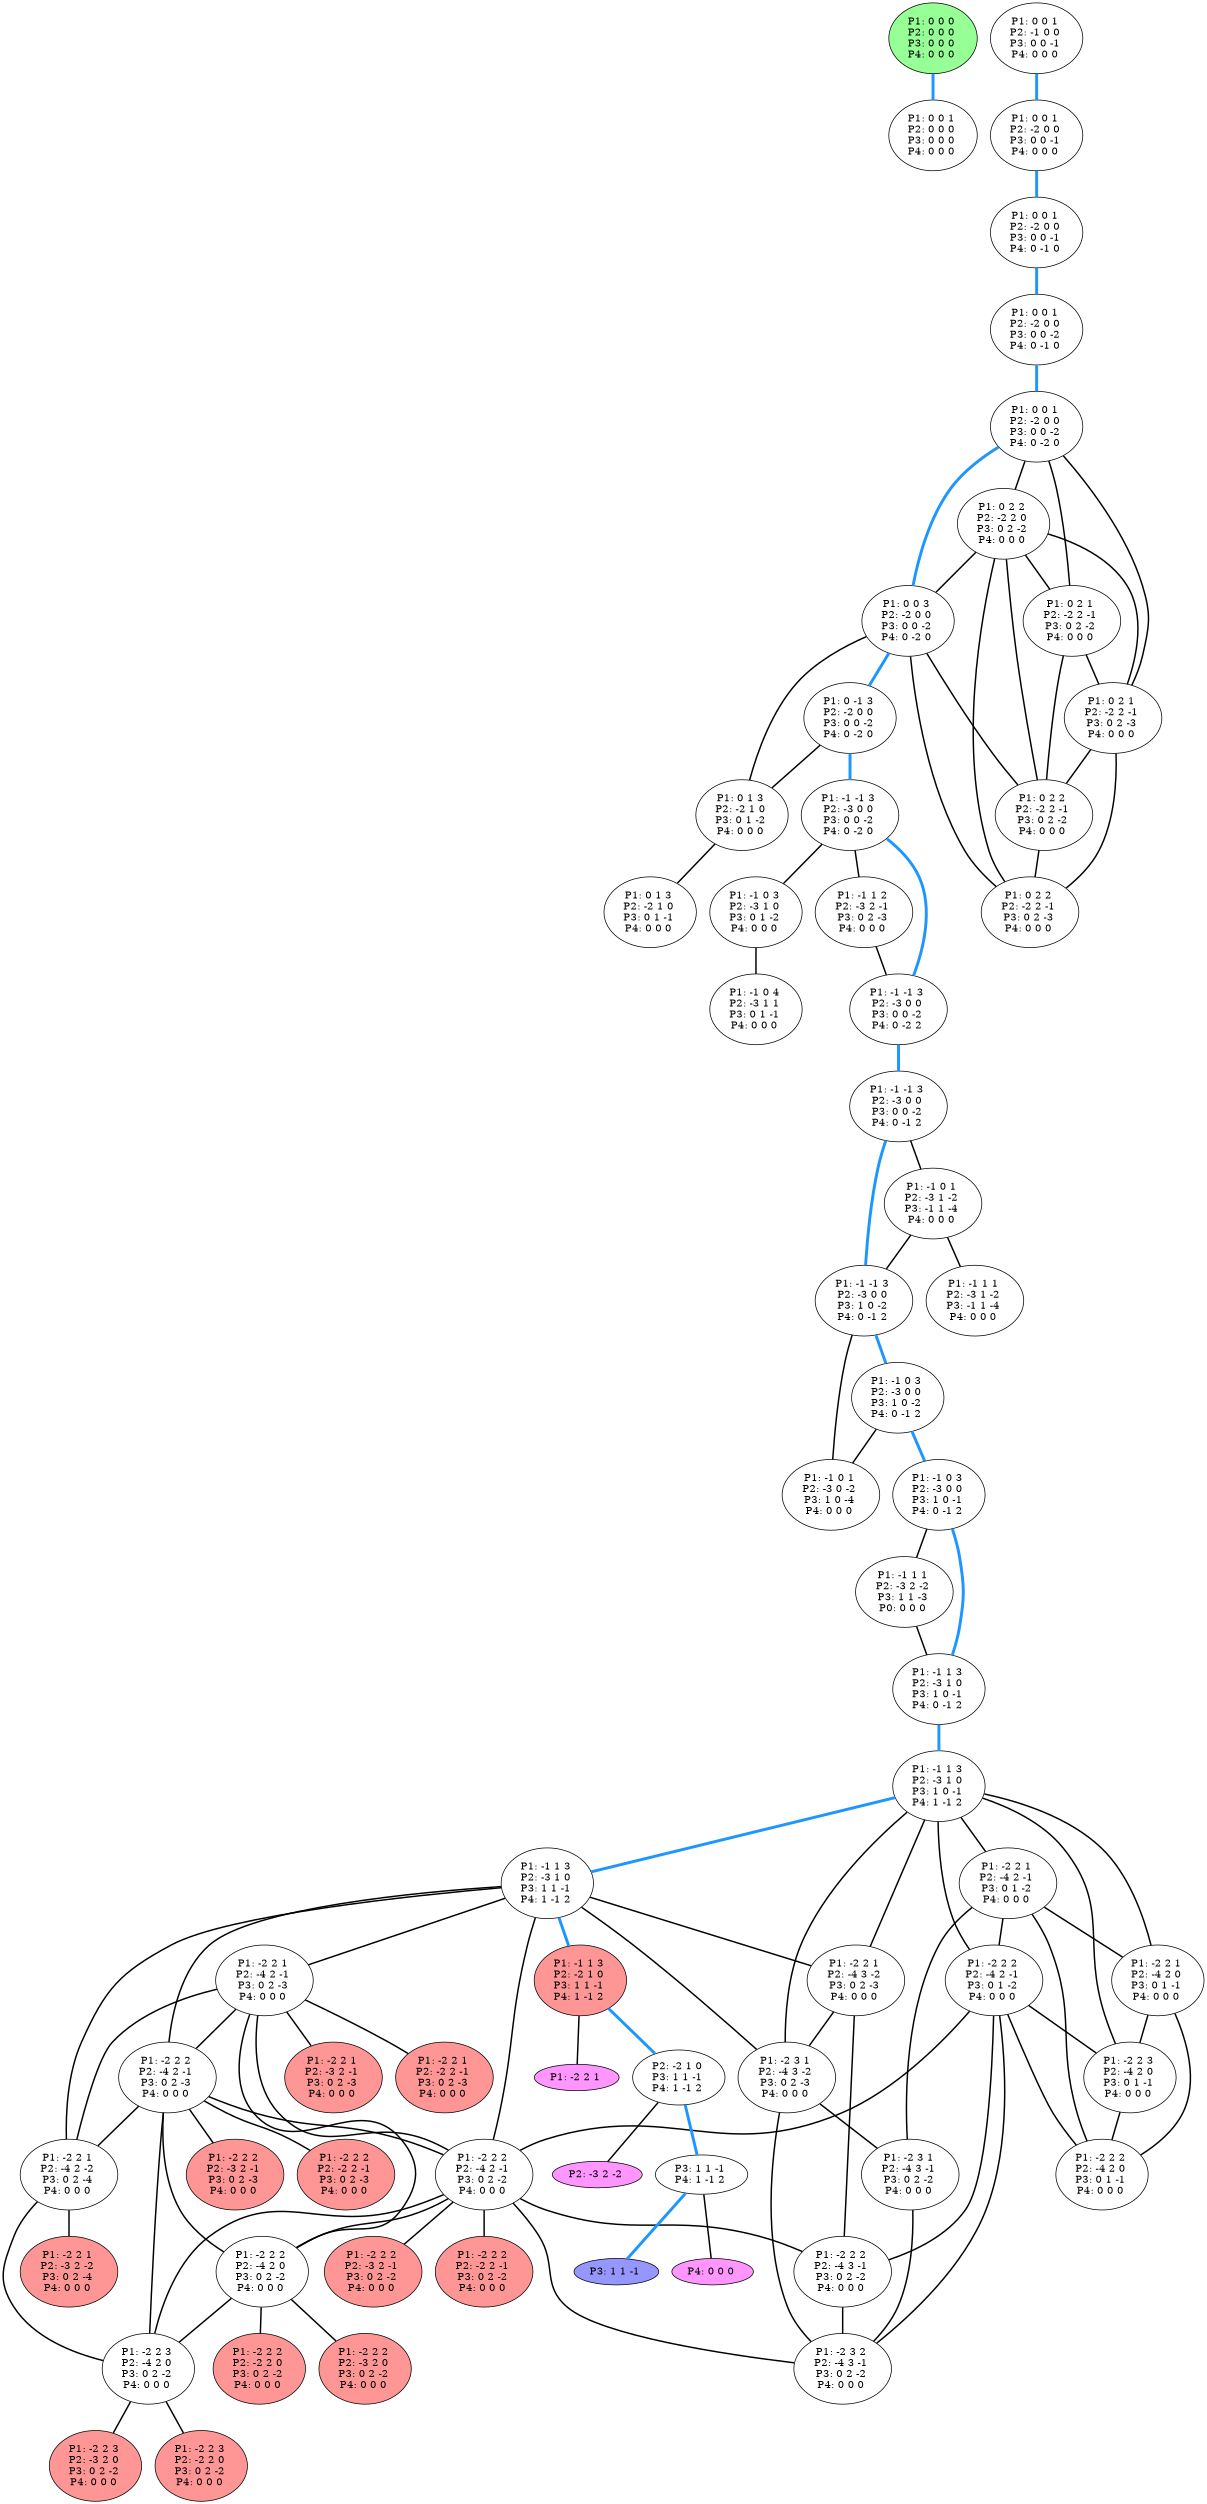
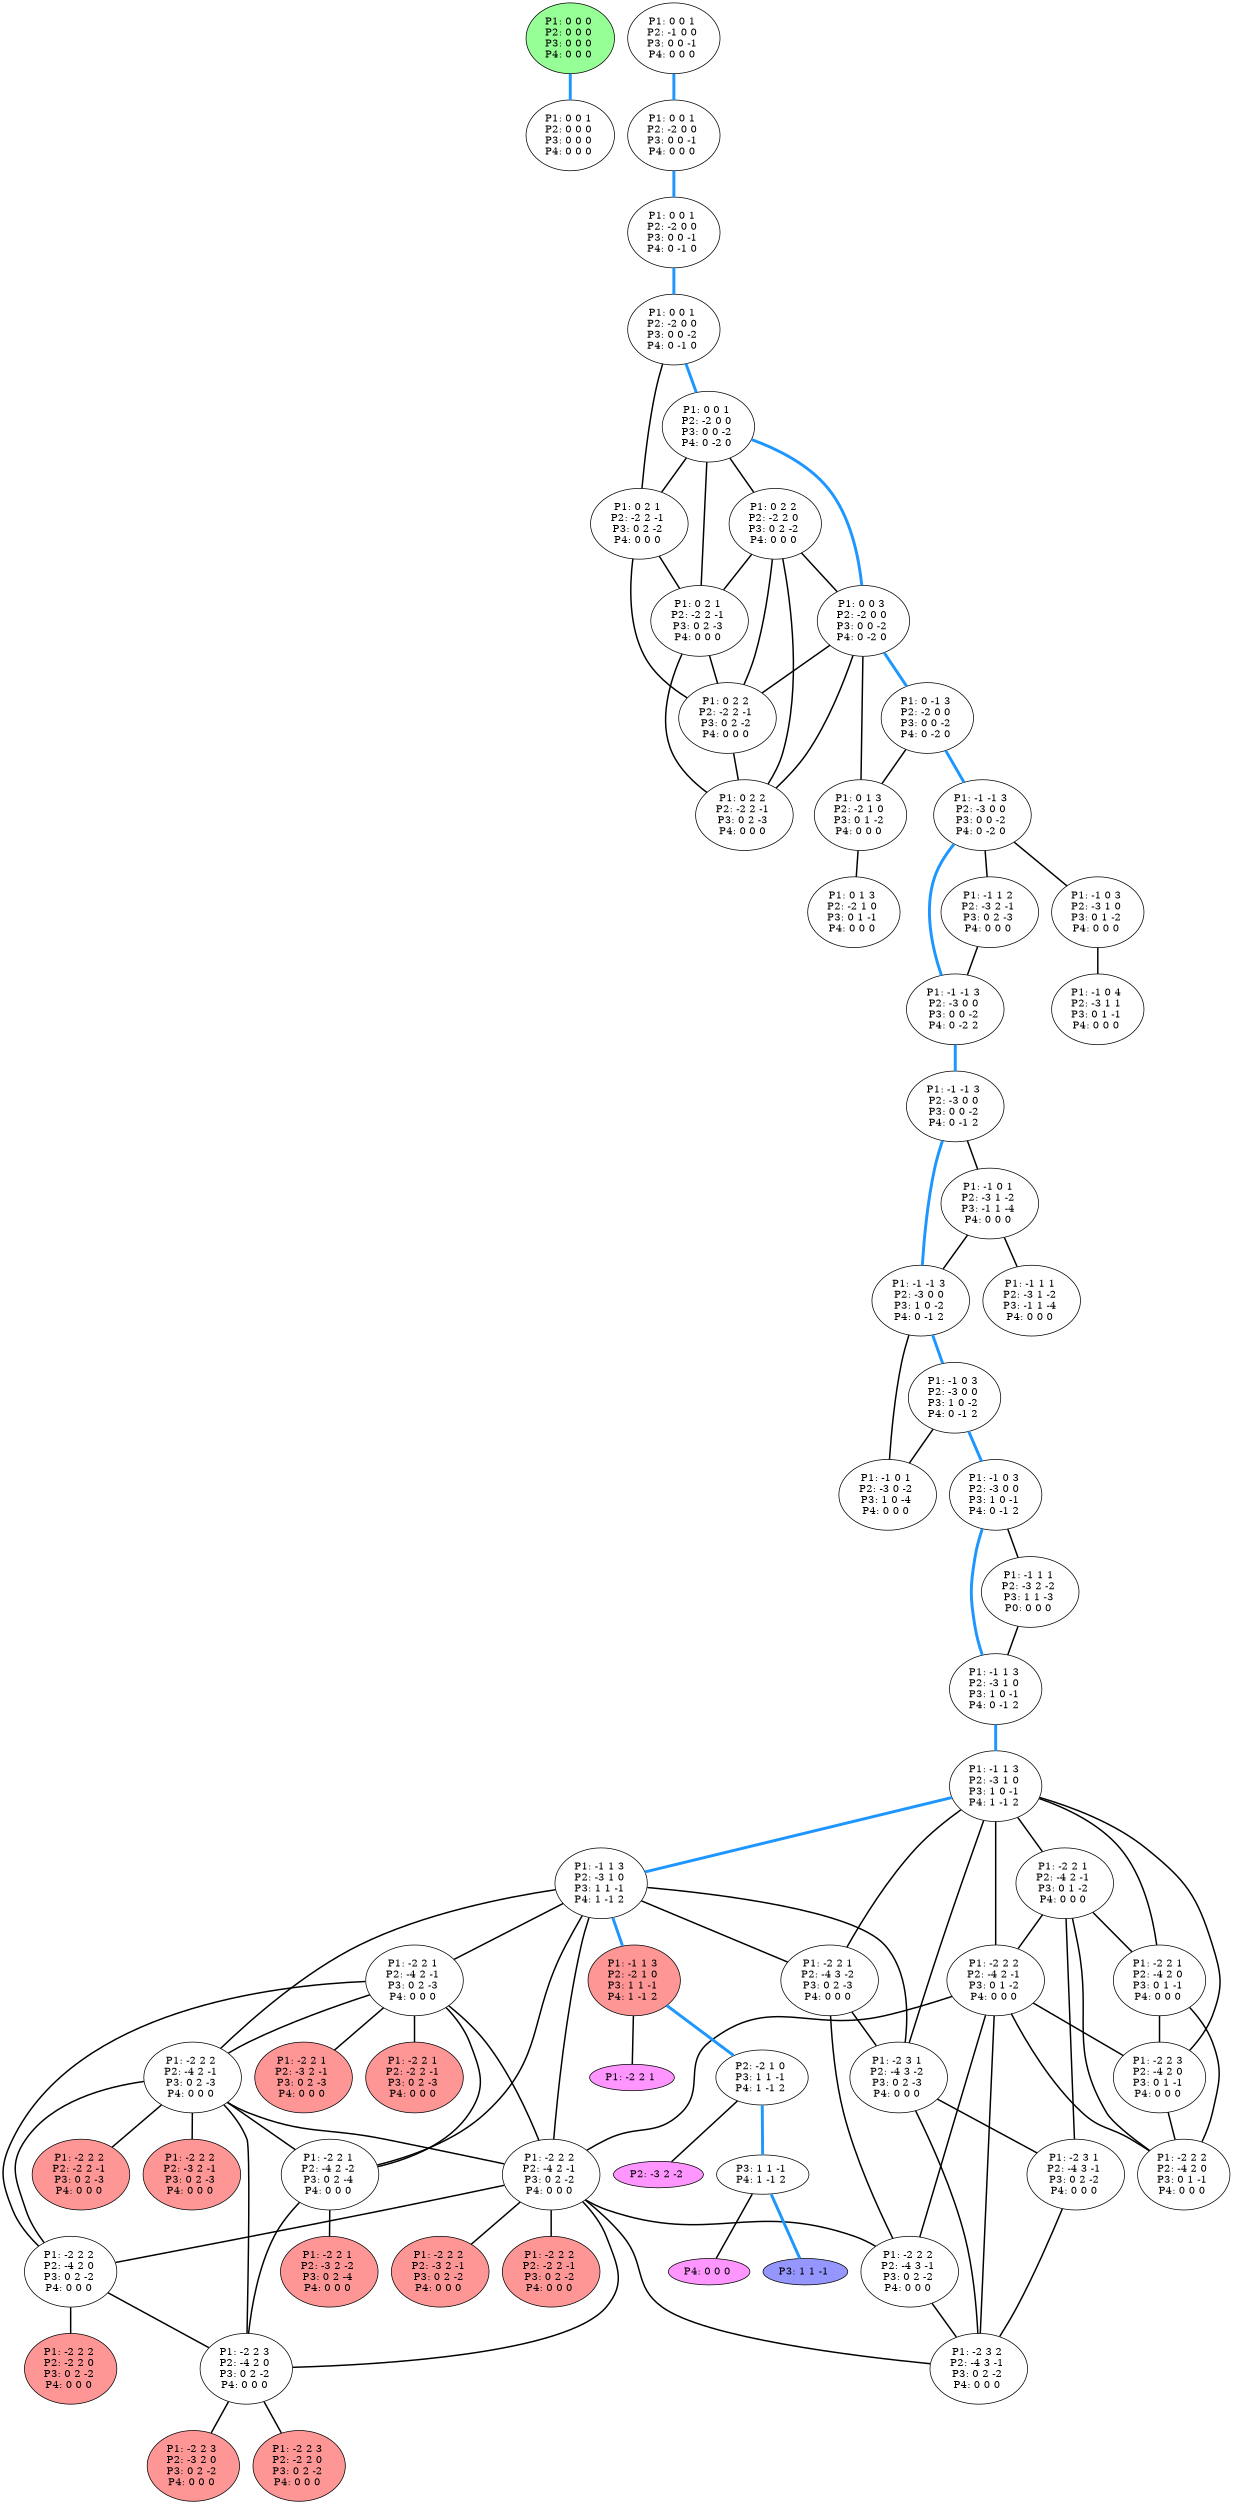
edge "P1: 0 2 2 P2: -2 2 0 P3: 0 2 -2 P4: 0 0 0" -- "P1: 0 2 1 P2: -2 2 -1 P3: 0 2 -2 P4: 0 0 0": now "P1: 0 0 1 P2: -2 0 0 P3: 0 0 -2 P4: 0 -1 0" -- "P1: 0 2 1 P2: -2 2 -1 P3: 0 2 -2 P4: 0 0 0"
node "P1: -2 2 2 P2: -3 2 0 P3: 0 2 -2 P4: 0 0 0": removed
